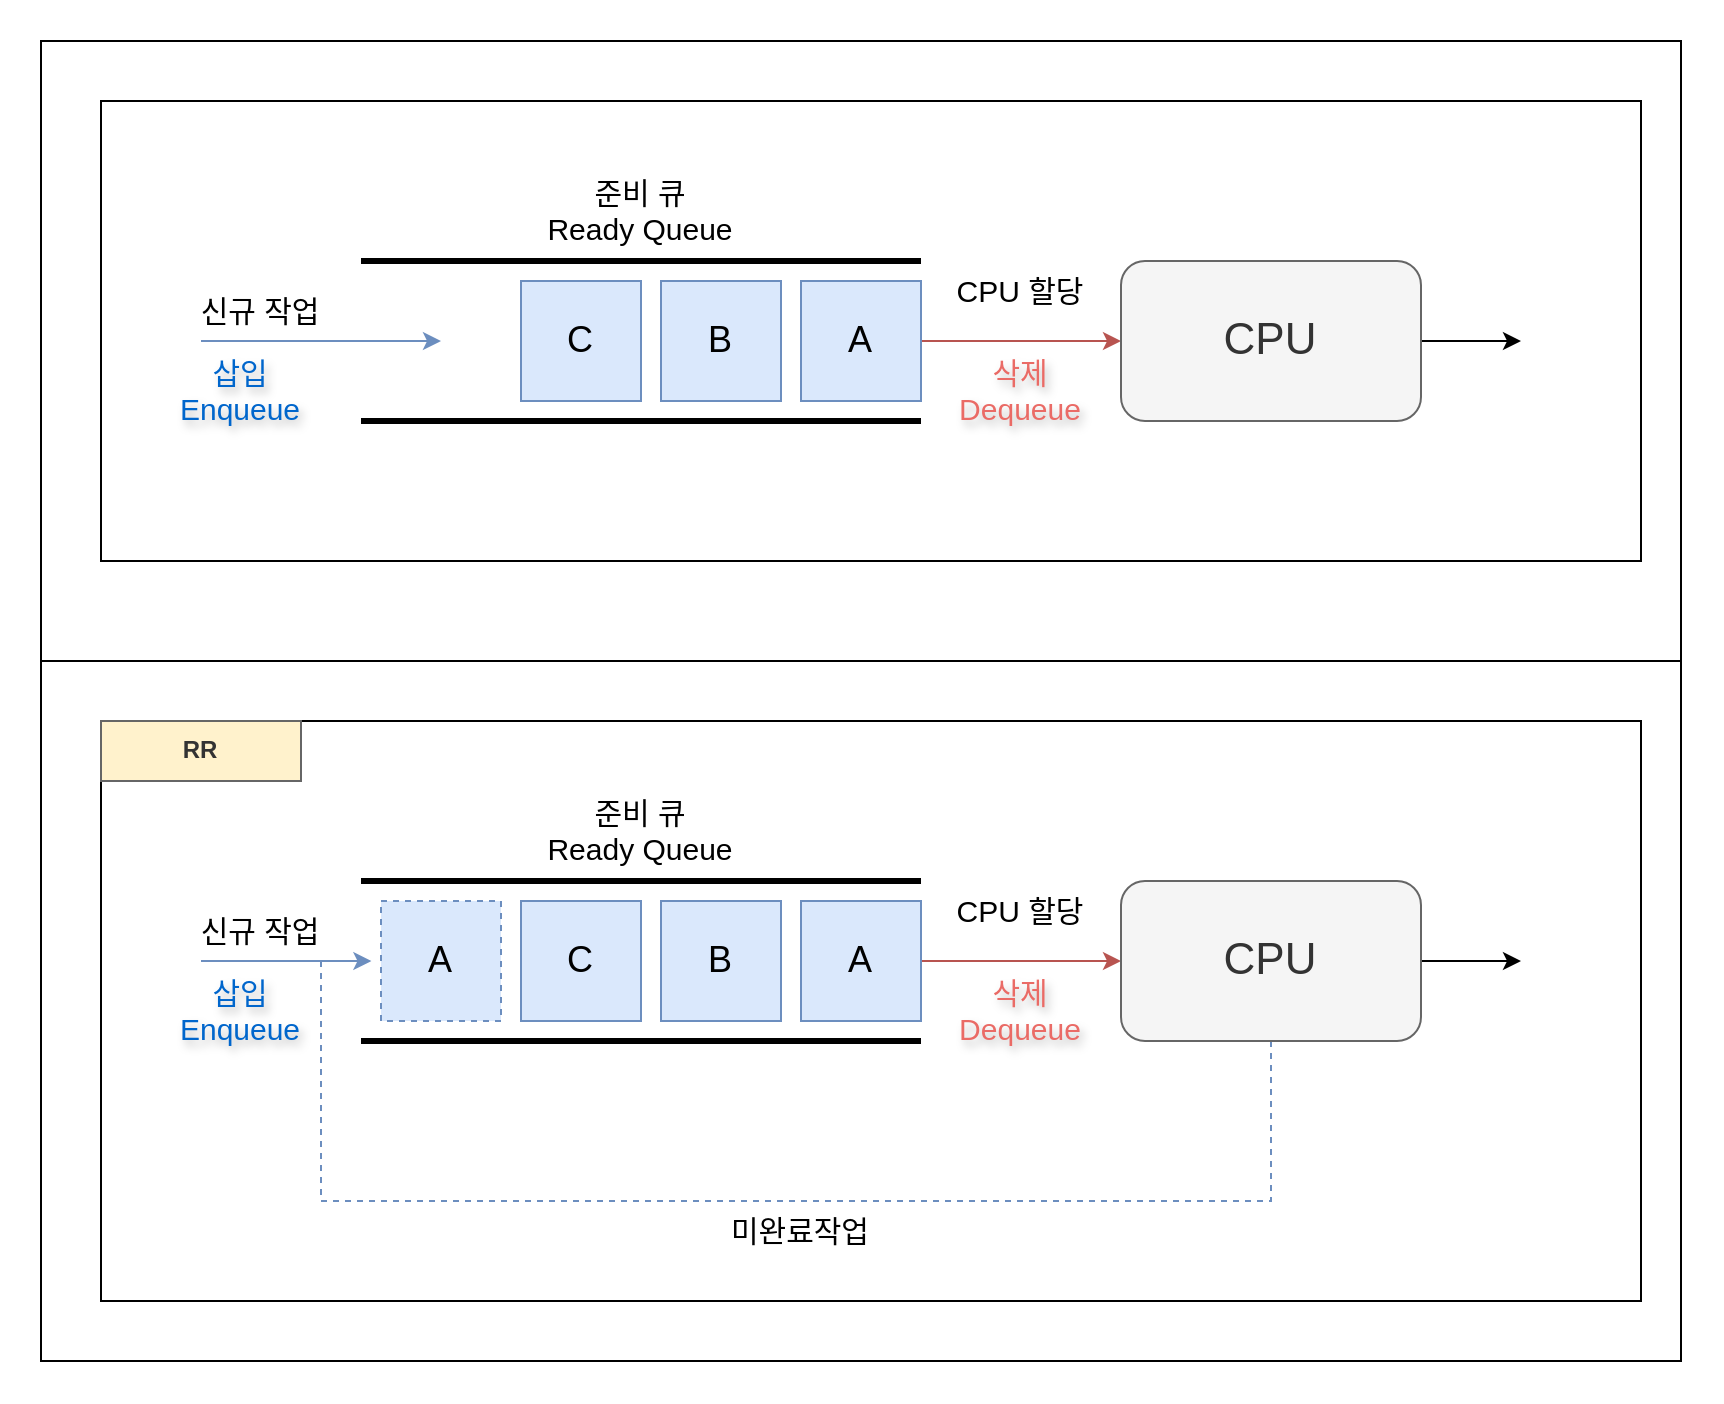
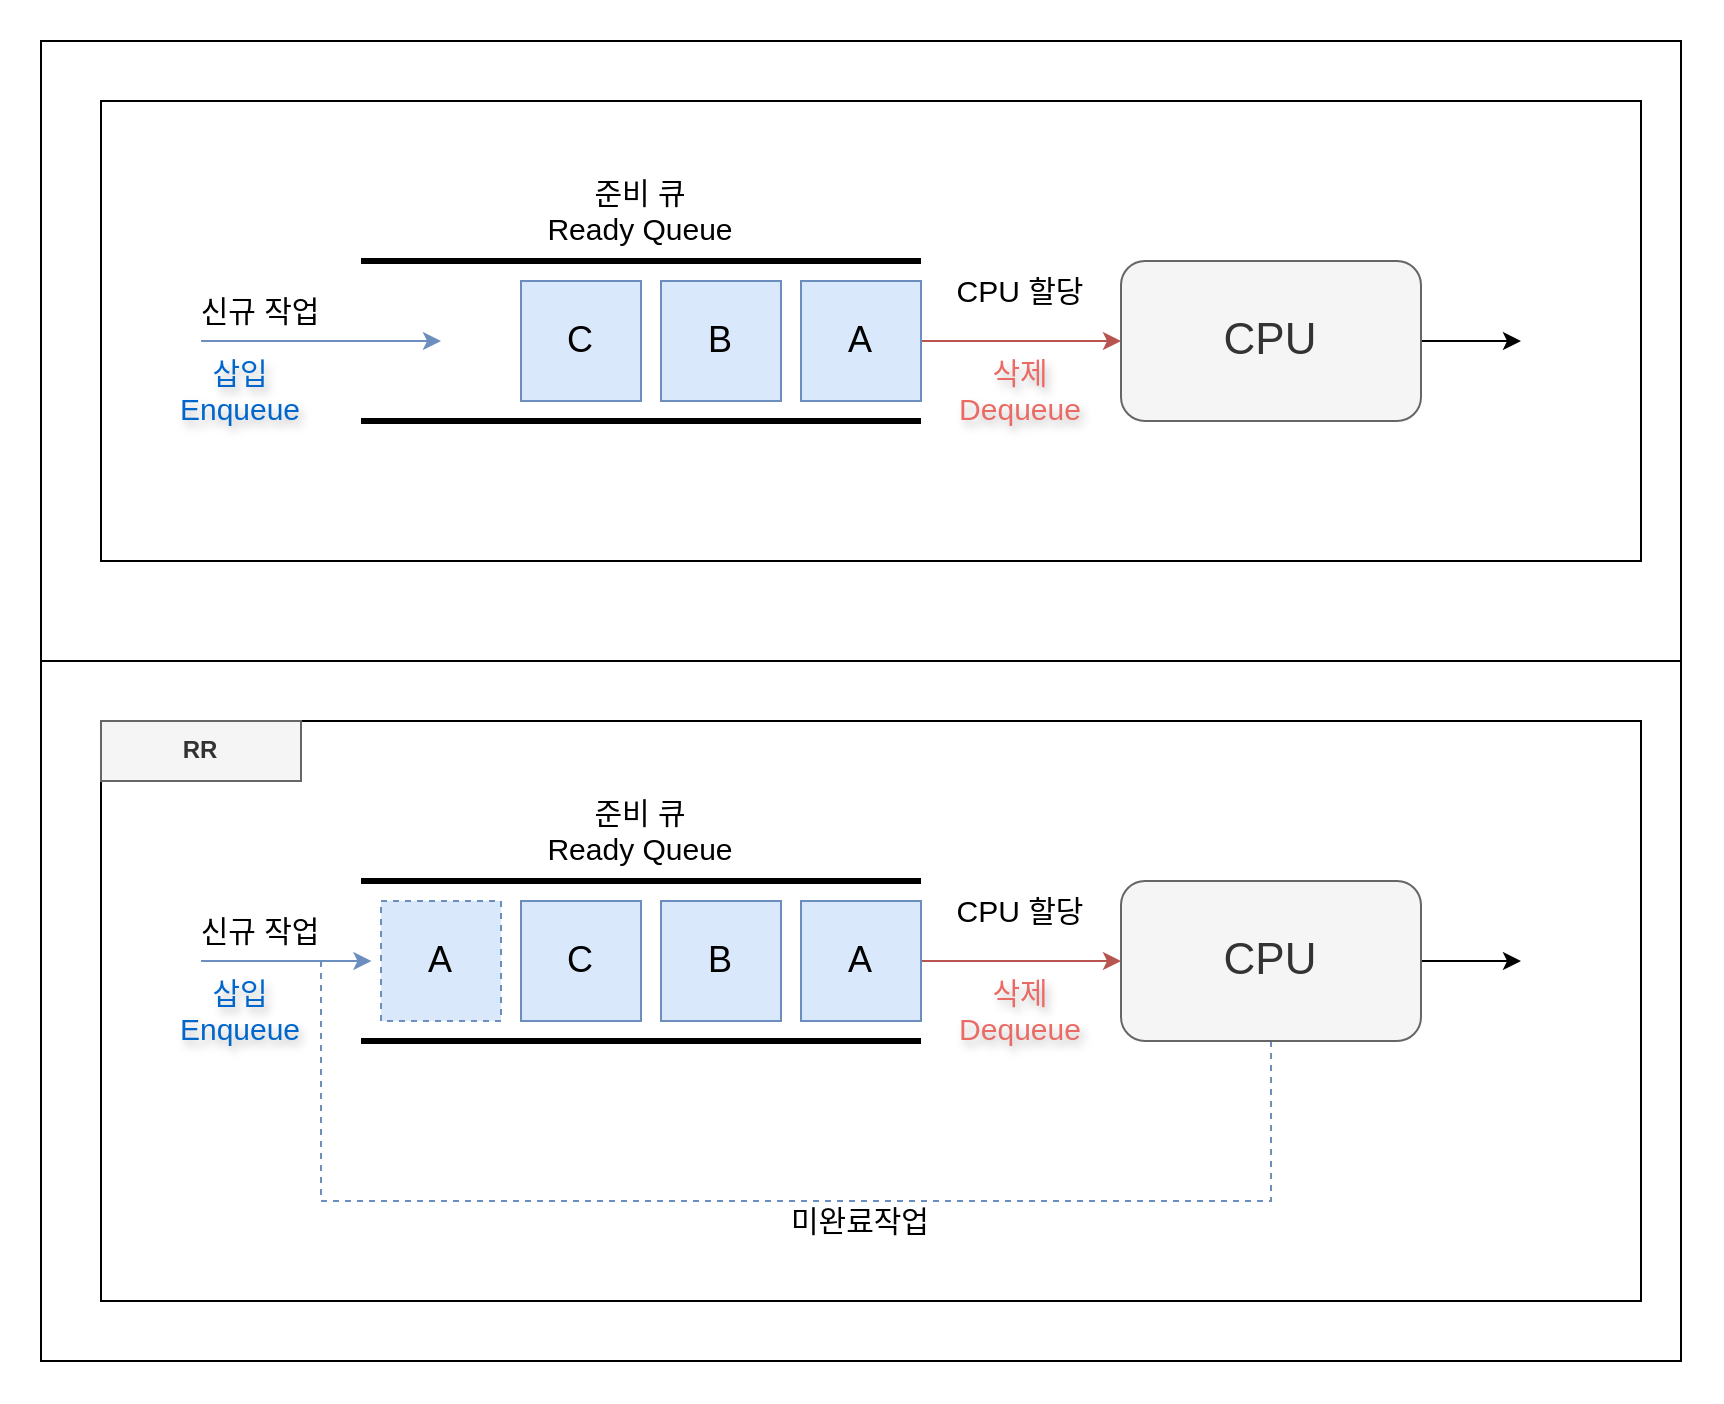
node "RR": fillcolor #fff2cc -> #f5f5f5
node "미완료작업": moved (801, 1231) -> (861, 1221)
